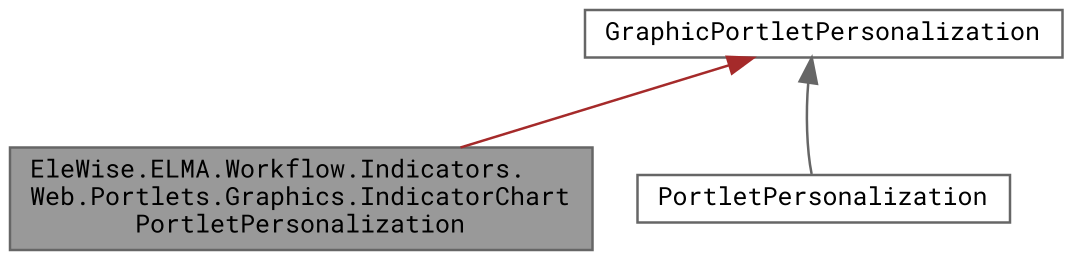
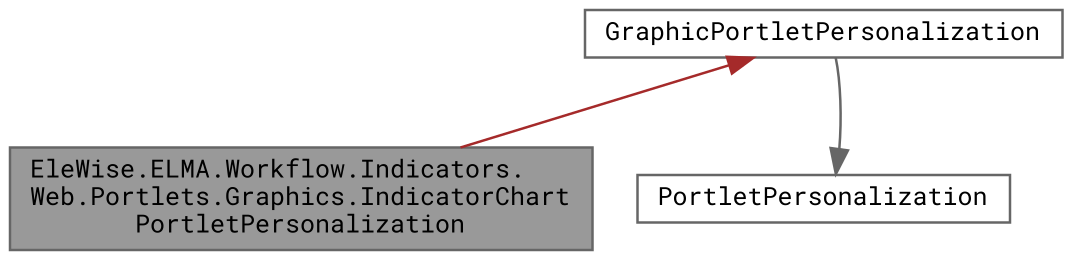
edge "PortletPersonalization" -> "GraphicPortletPersonalization": reversed
